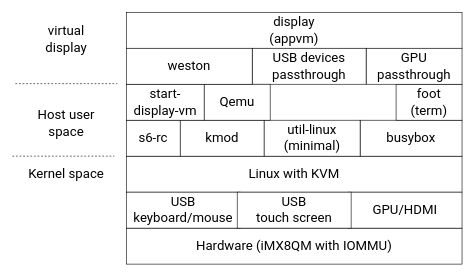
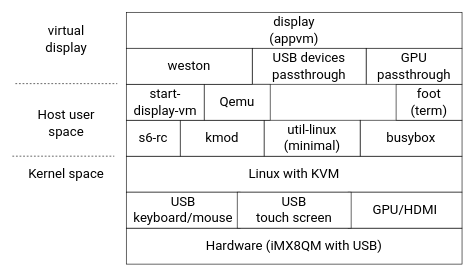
node "Hardware (iMX8QM with IOMMU)": label "Hardware (iMX8QM with IOMMU)" -> "Hardware (iMX8QM with USB)"
